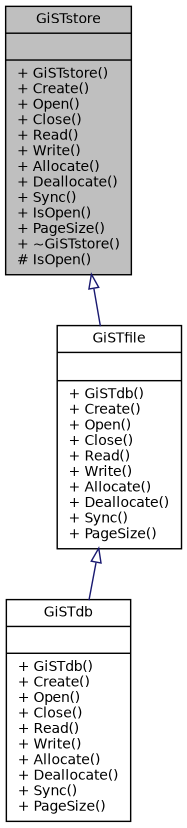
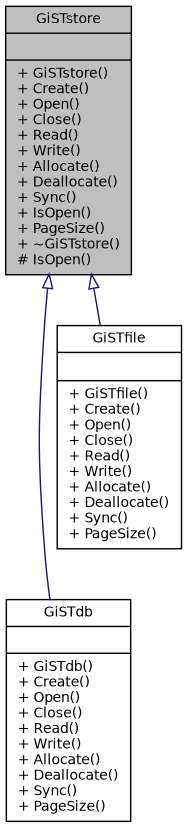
node "GiSTfile": text "+ GiSTdb()" -> "+ GiSTfile()"
edge "GiSTdb" -> "GiSTfile": now "GiSTdb" -> "GiSTstore"
